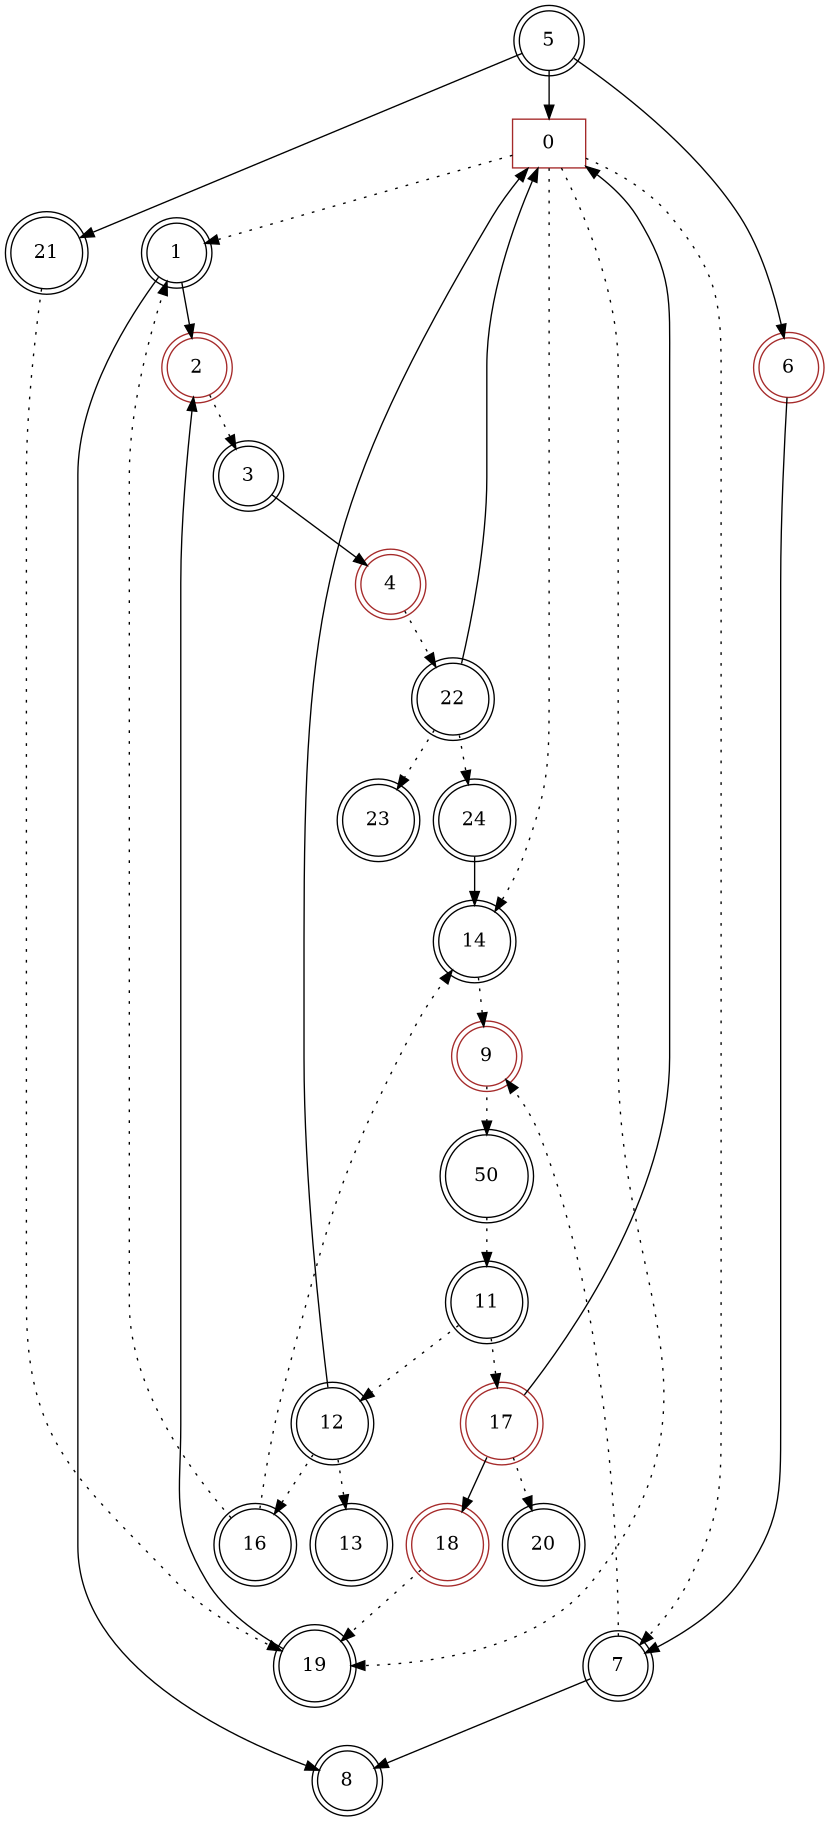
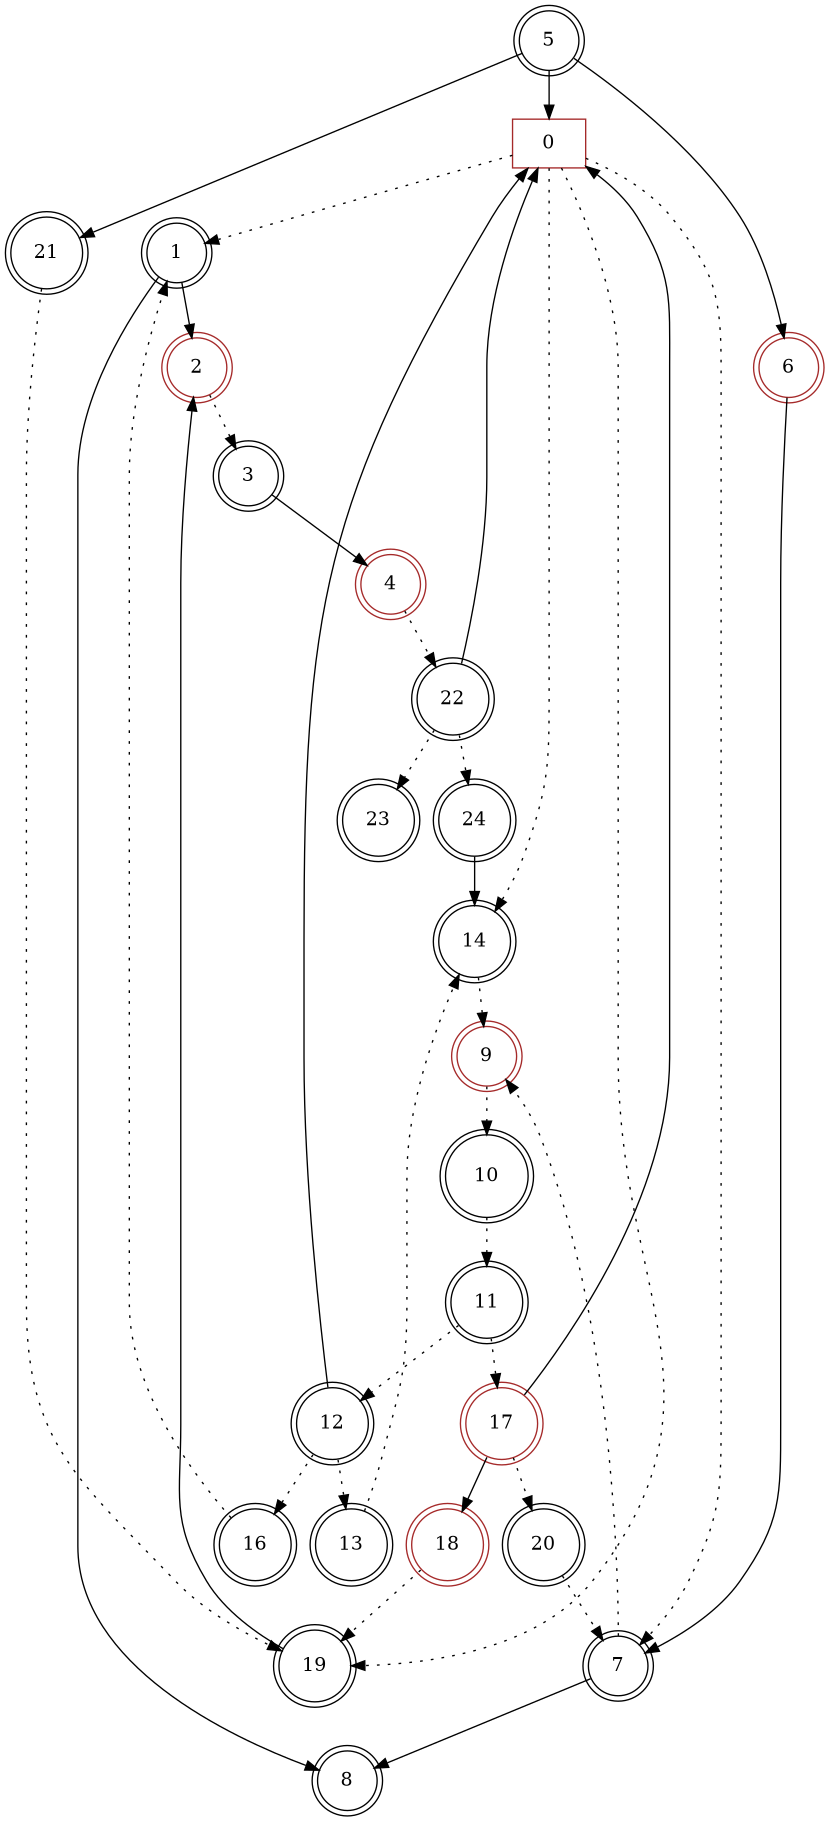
node "50": label "50" -> "10"
edge "16" -> "14": now "13" -> "14"
edge "20" -> "7": added
